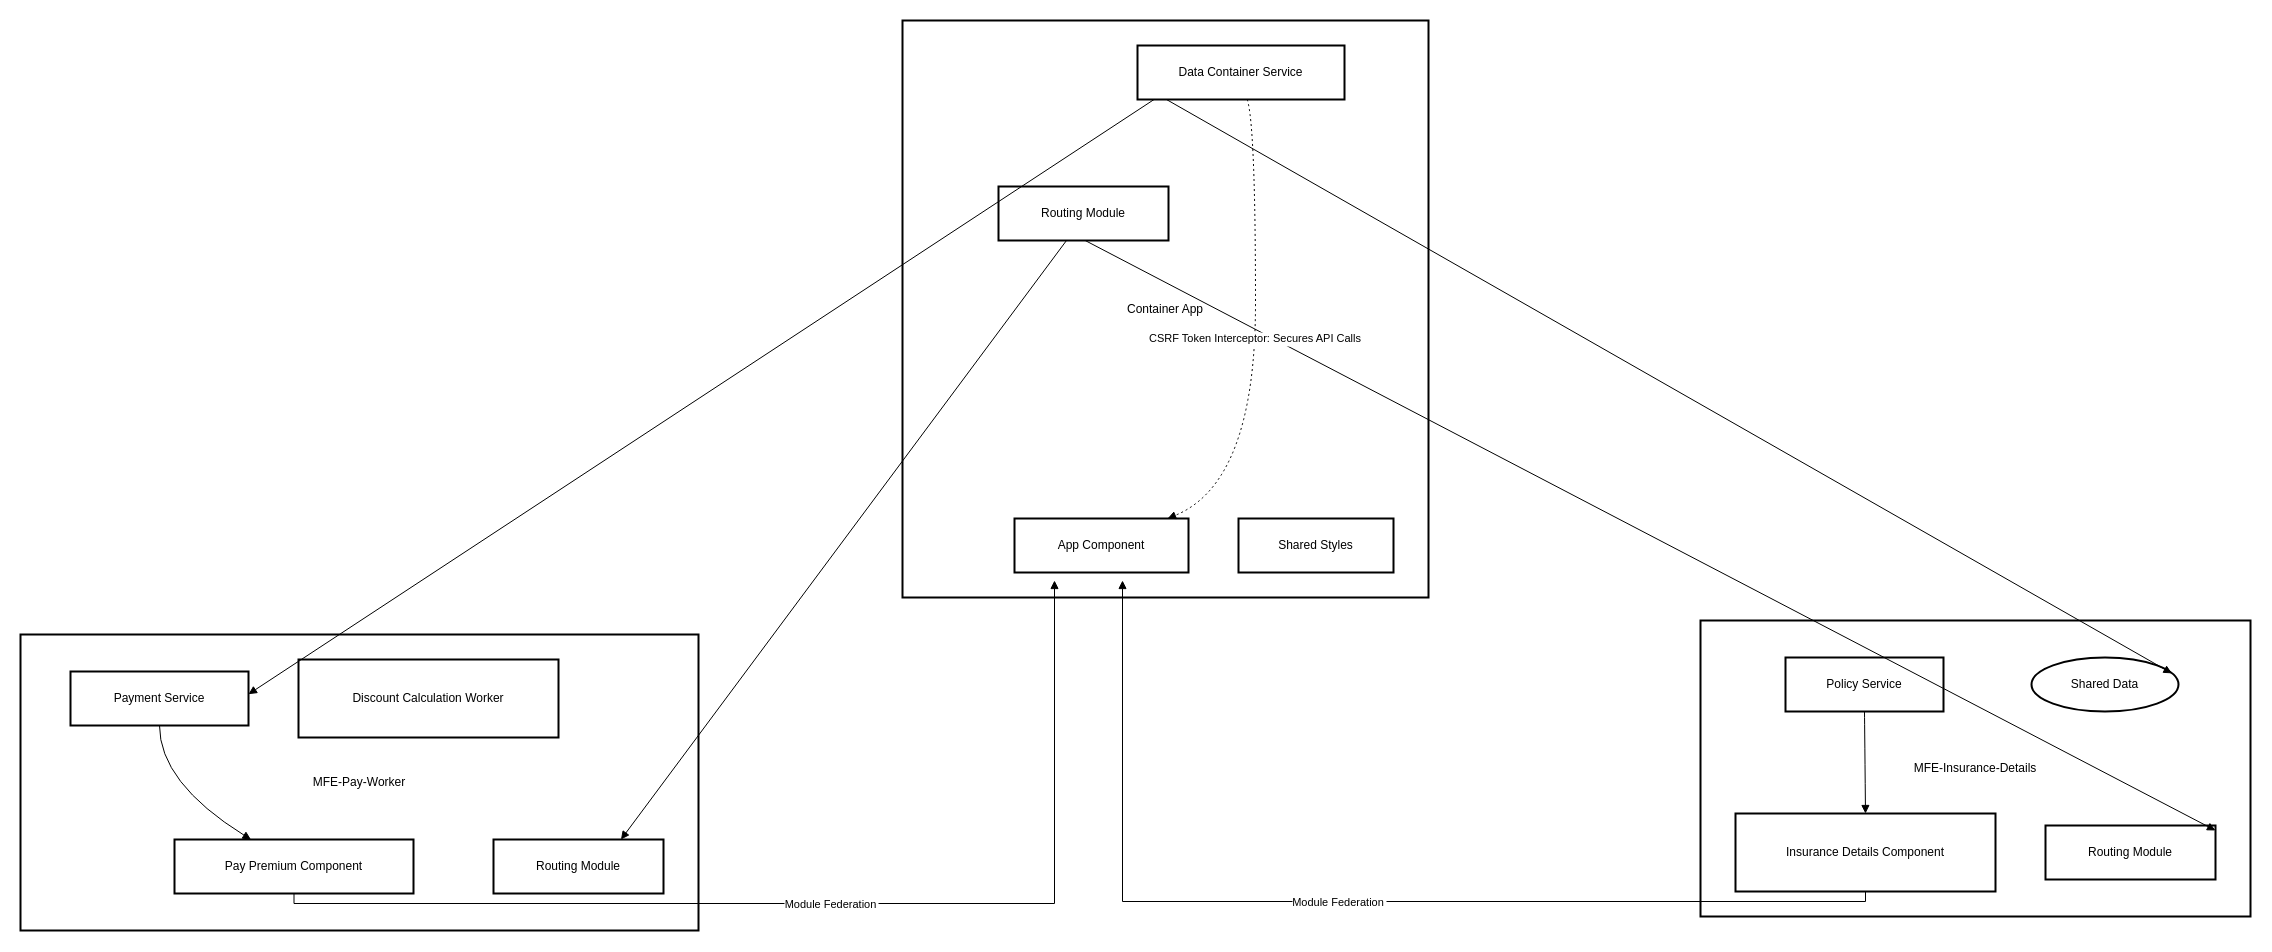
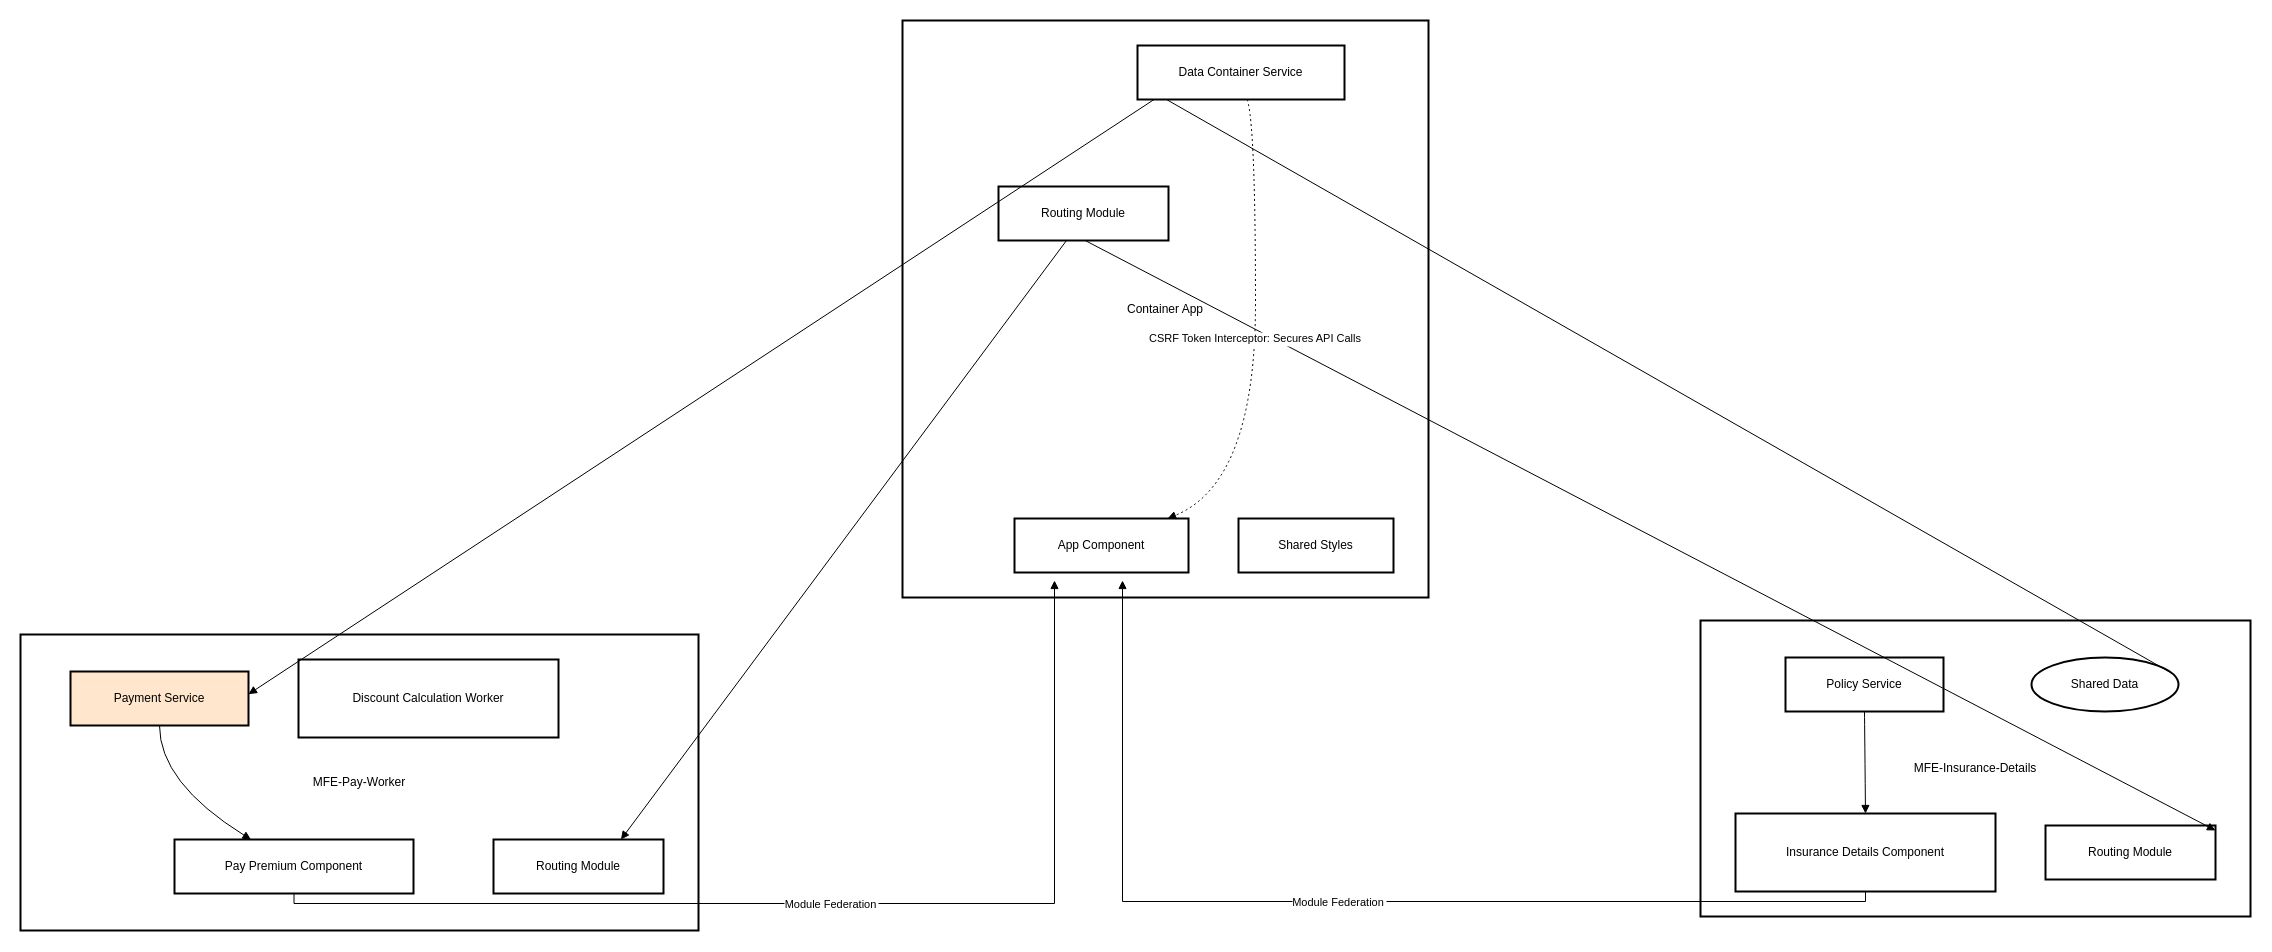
edge "Data Container Service" -> "Shared Data": arrowhead block -> none
node "Payment Service": fillcolor #ffffff -> #ffe6cc
